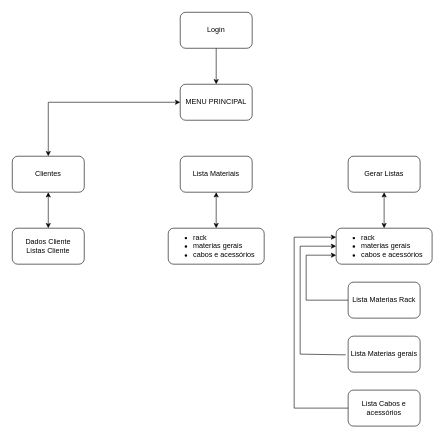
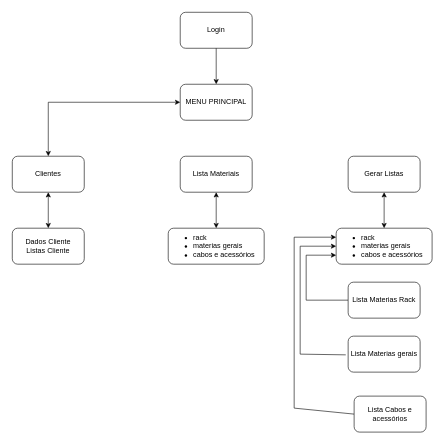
node "Lista Cabos e acessórios": moved (384, 408) -> (390, 414)
